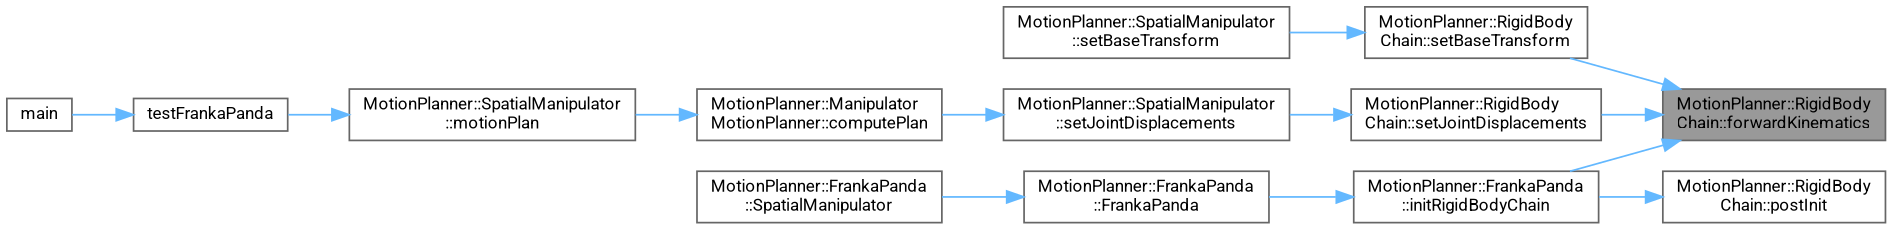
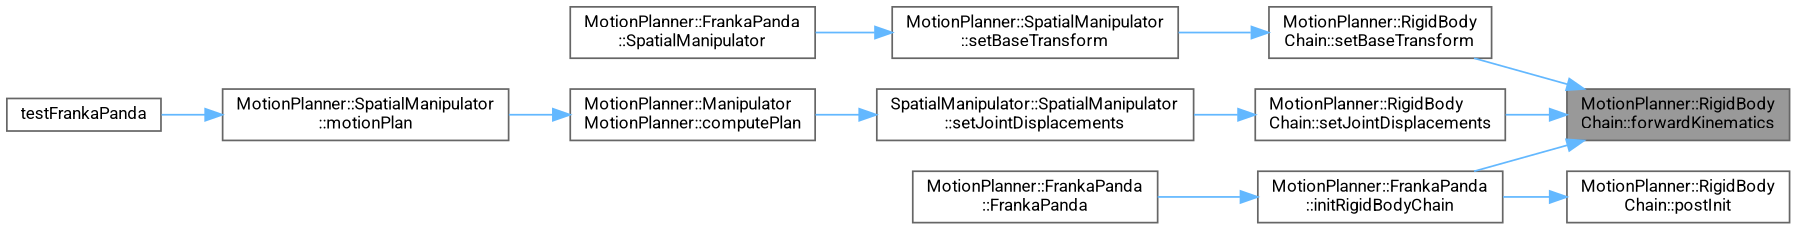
node "main": removed
node "MotionPlanner::SpatialManipulator ::setJointDisplacements": label "MotionPlanner::SpatialManipulator ::setJointDisplacements" -> "SpatialManipulator::SpatialManipulator ::setJointDisplacements"
edge "MotionPlanner::FrankaPanda ::SpatialManipulator" -> "MotionPlanner::FrankaPanda ::FrankaPanda": now "MotionPlanner::FrankaPanda ::SpatialManipulator" -> "MotionPlanner::SpatialManipulator ::setBaseTransform"
